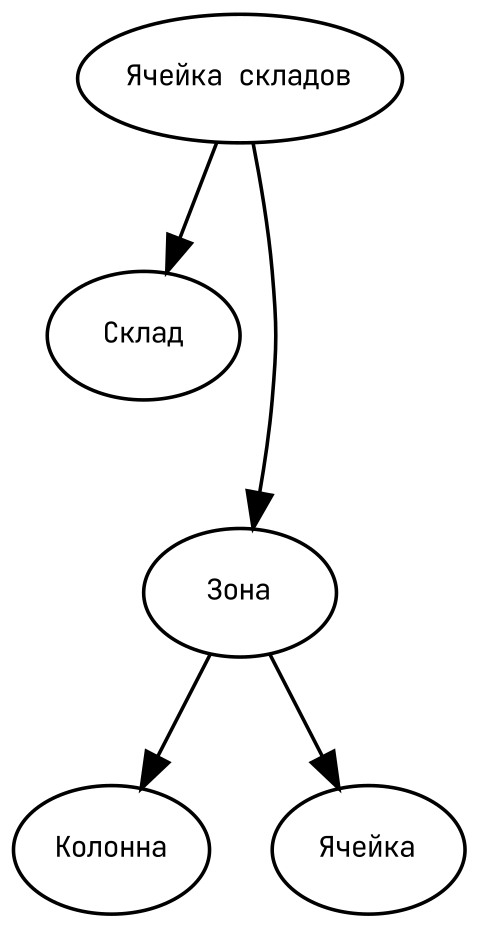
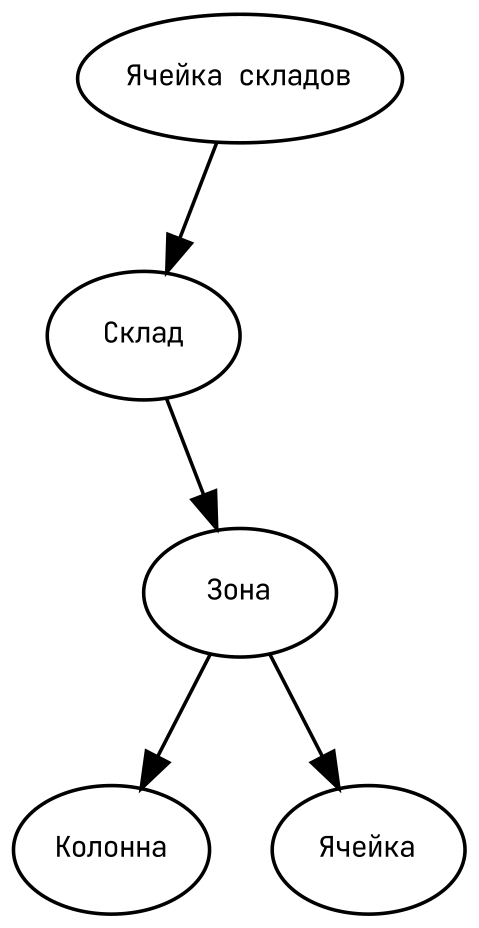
edge "Ячейка складов" -> "Зона": now "Склад" -> "Зона"
